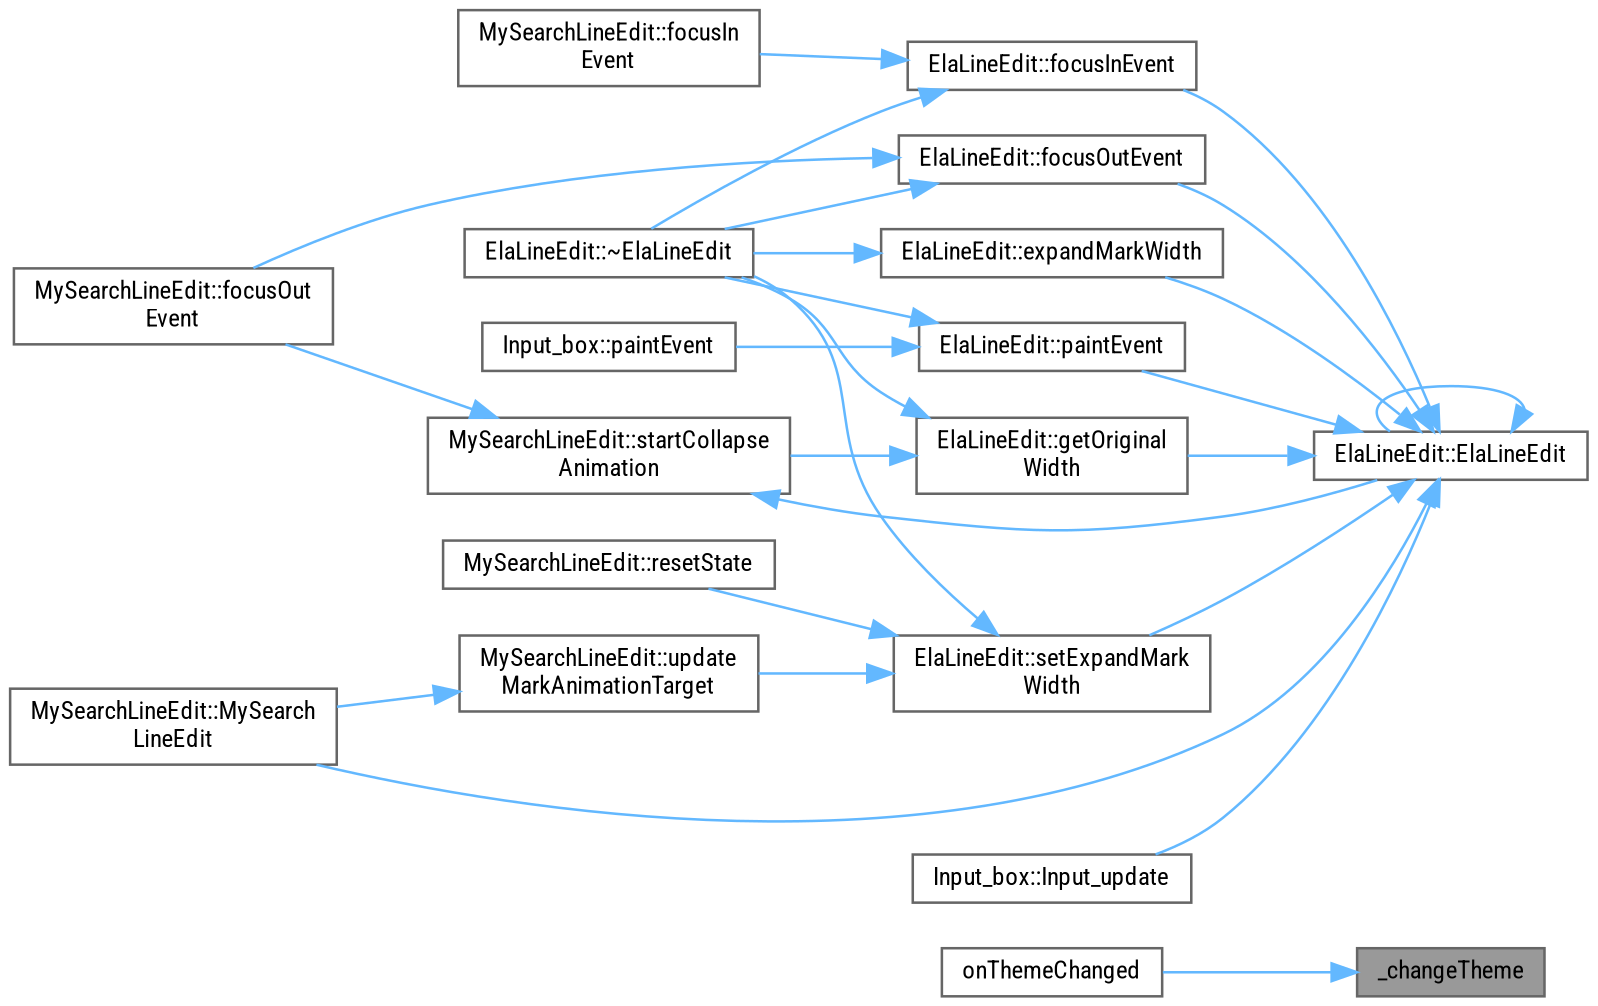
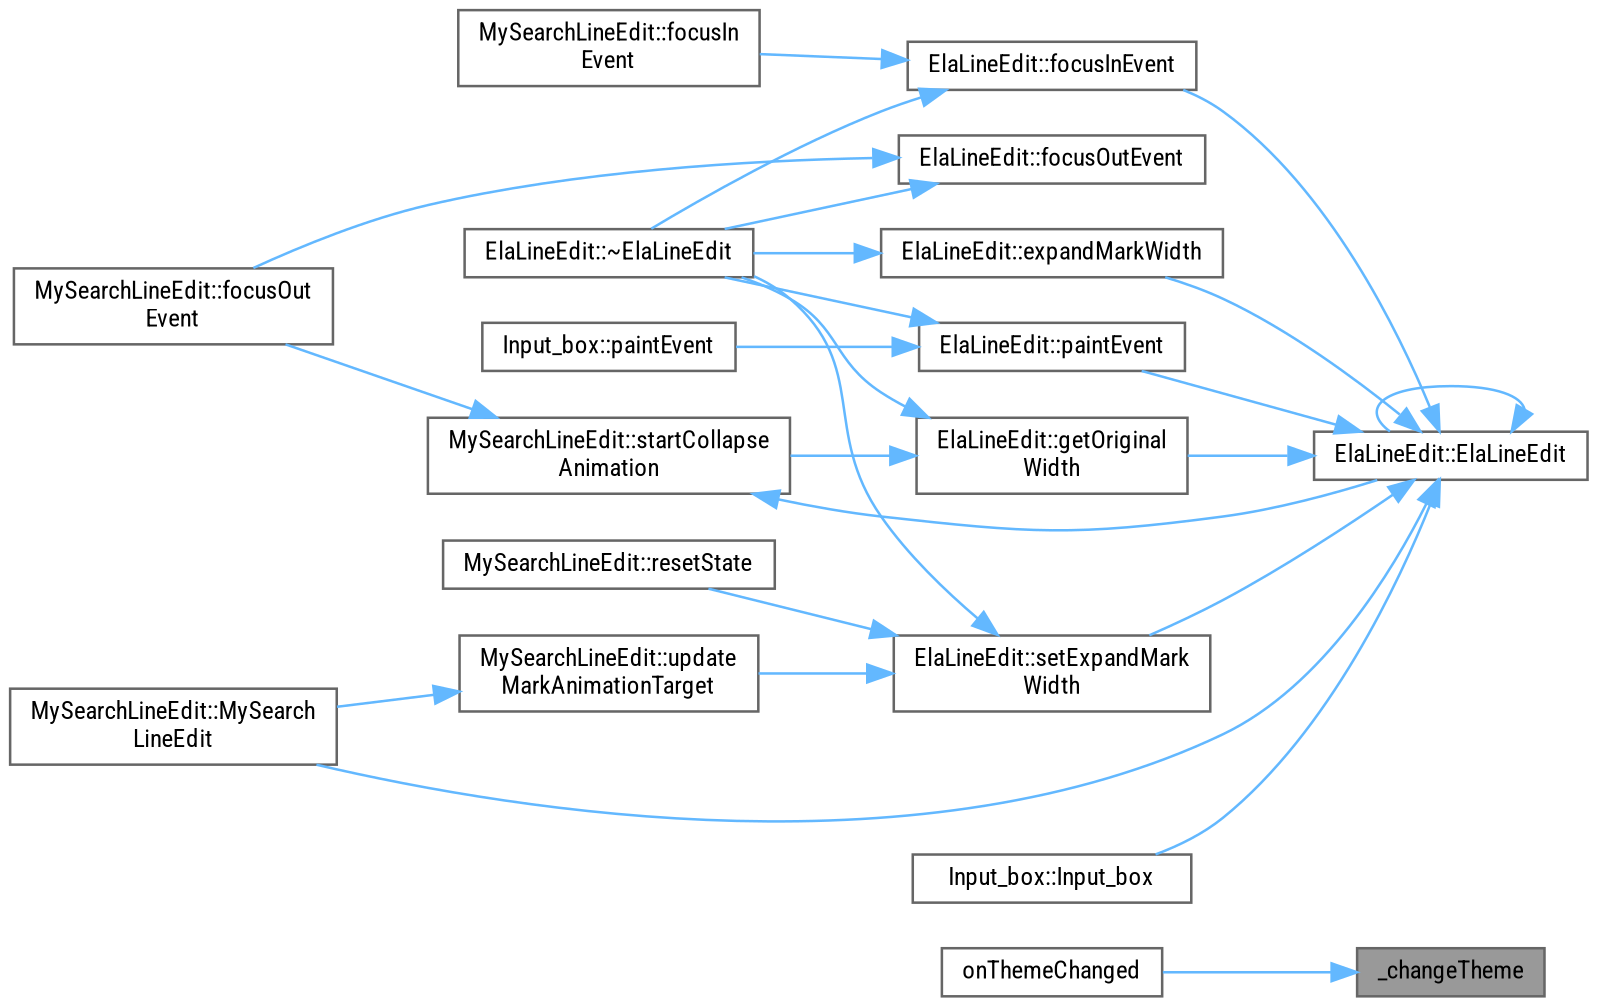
edge "ElaLineEdit::focusOutEvent" -> "ElaLineEdit::ElaLineEdit": removed
node "Input_box::Input_update": label "Input_box::Input_update" -> "Input_box::Input_box"
